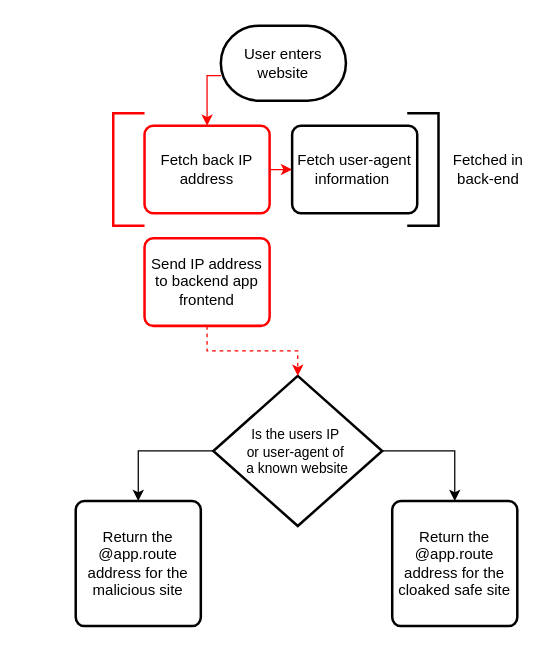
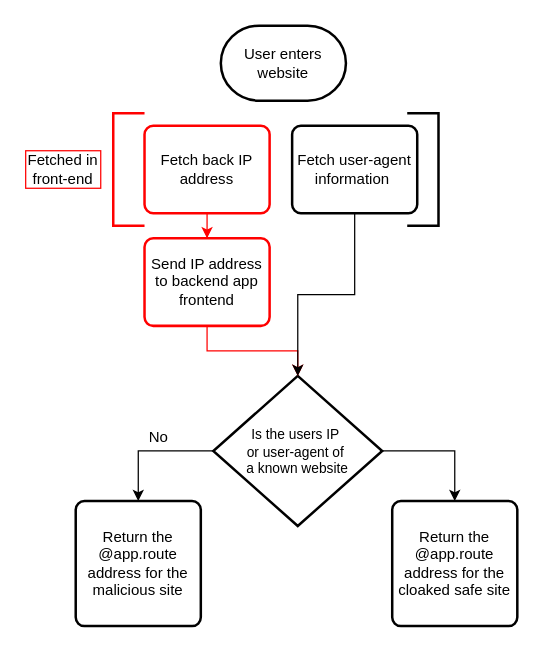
edge "User enters website" -> "Fetch back IP address": removed
node "Fetched in front-end": added
edge "Fetch back IP address" -> "Fetch user-agent information": now "Fetch back IP address" -> "Send IP address to backend app frontend"
node "Fetched in back-end": removed
edge "Fetch user-agent information" -> "Is the users IP or user-agent of a known website": added
edge "Send IP address to backend app frontend" -> "Is the users IP or user-agent of a known website": style dashed -> solid
node "No": added
